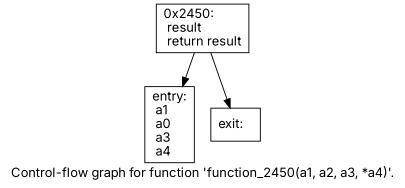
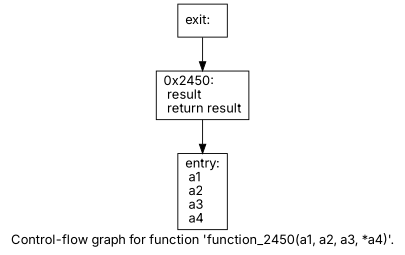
edge "0x2450:" -> "exit:": reversed
node "entry:": text "a0" -> "a2"
